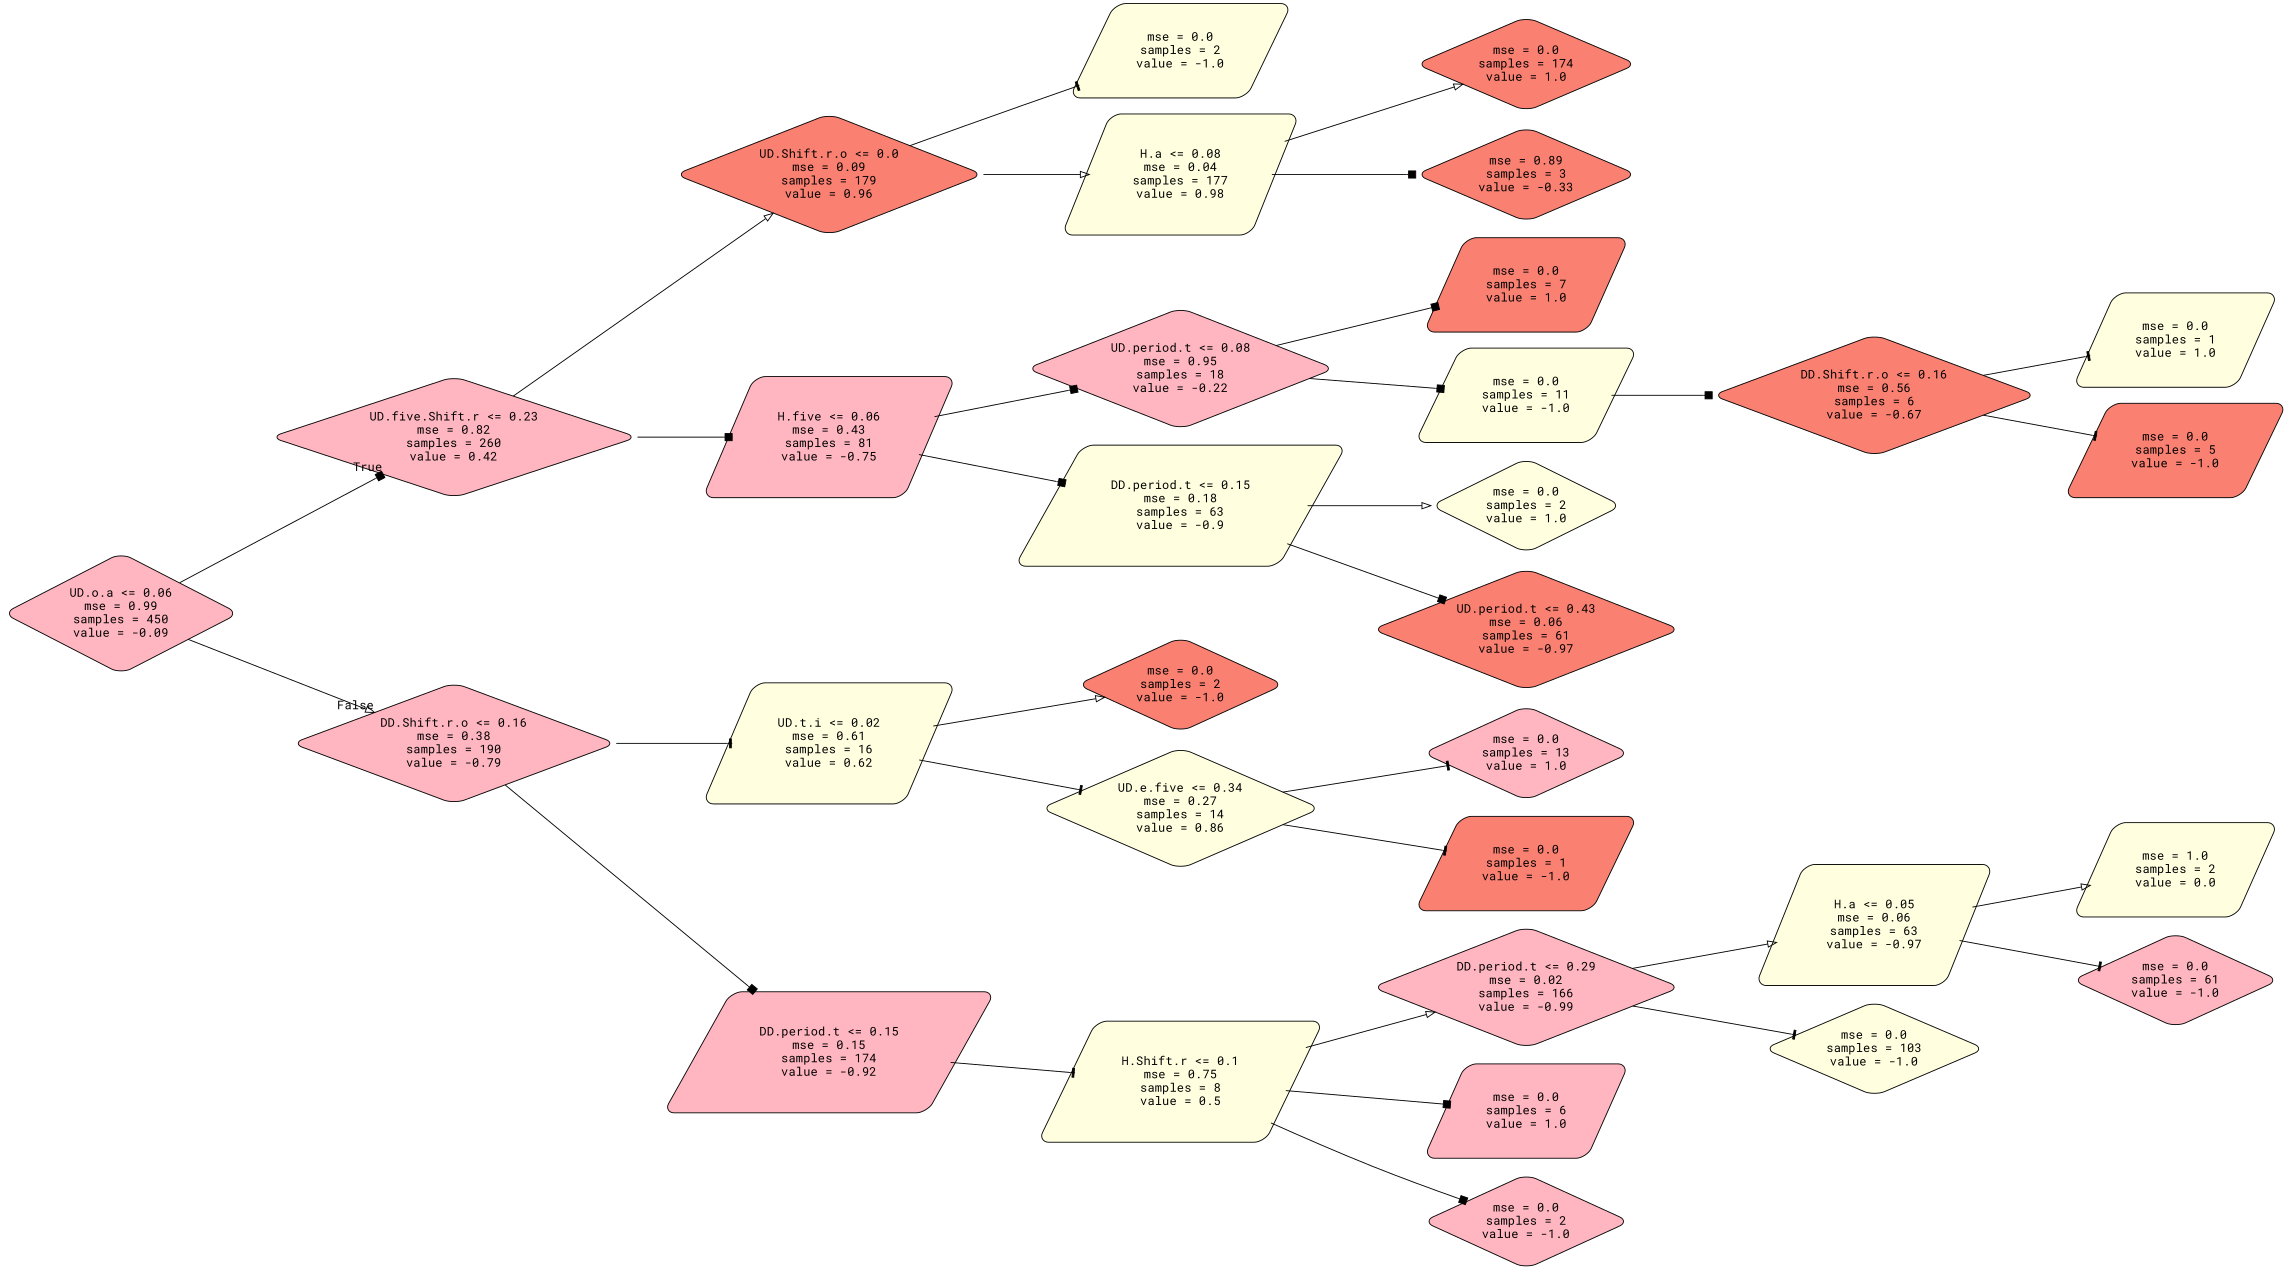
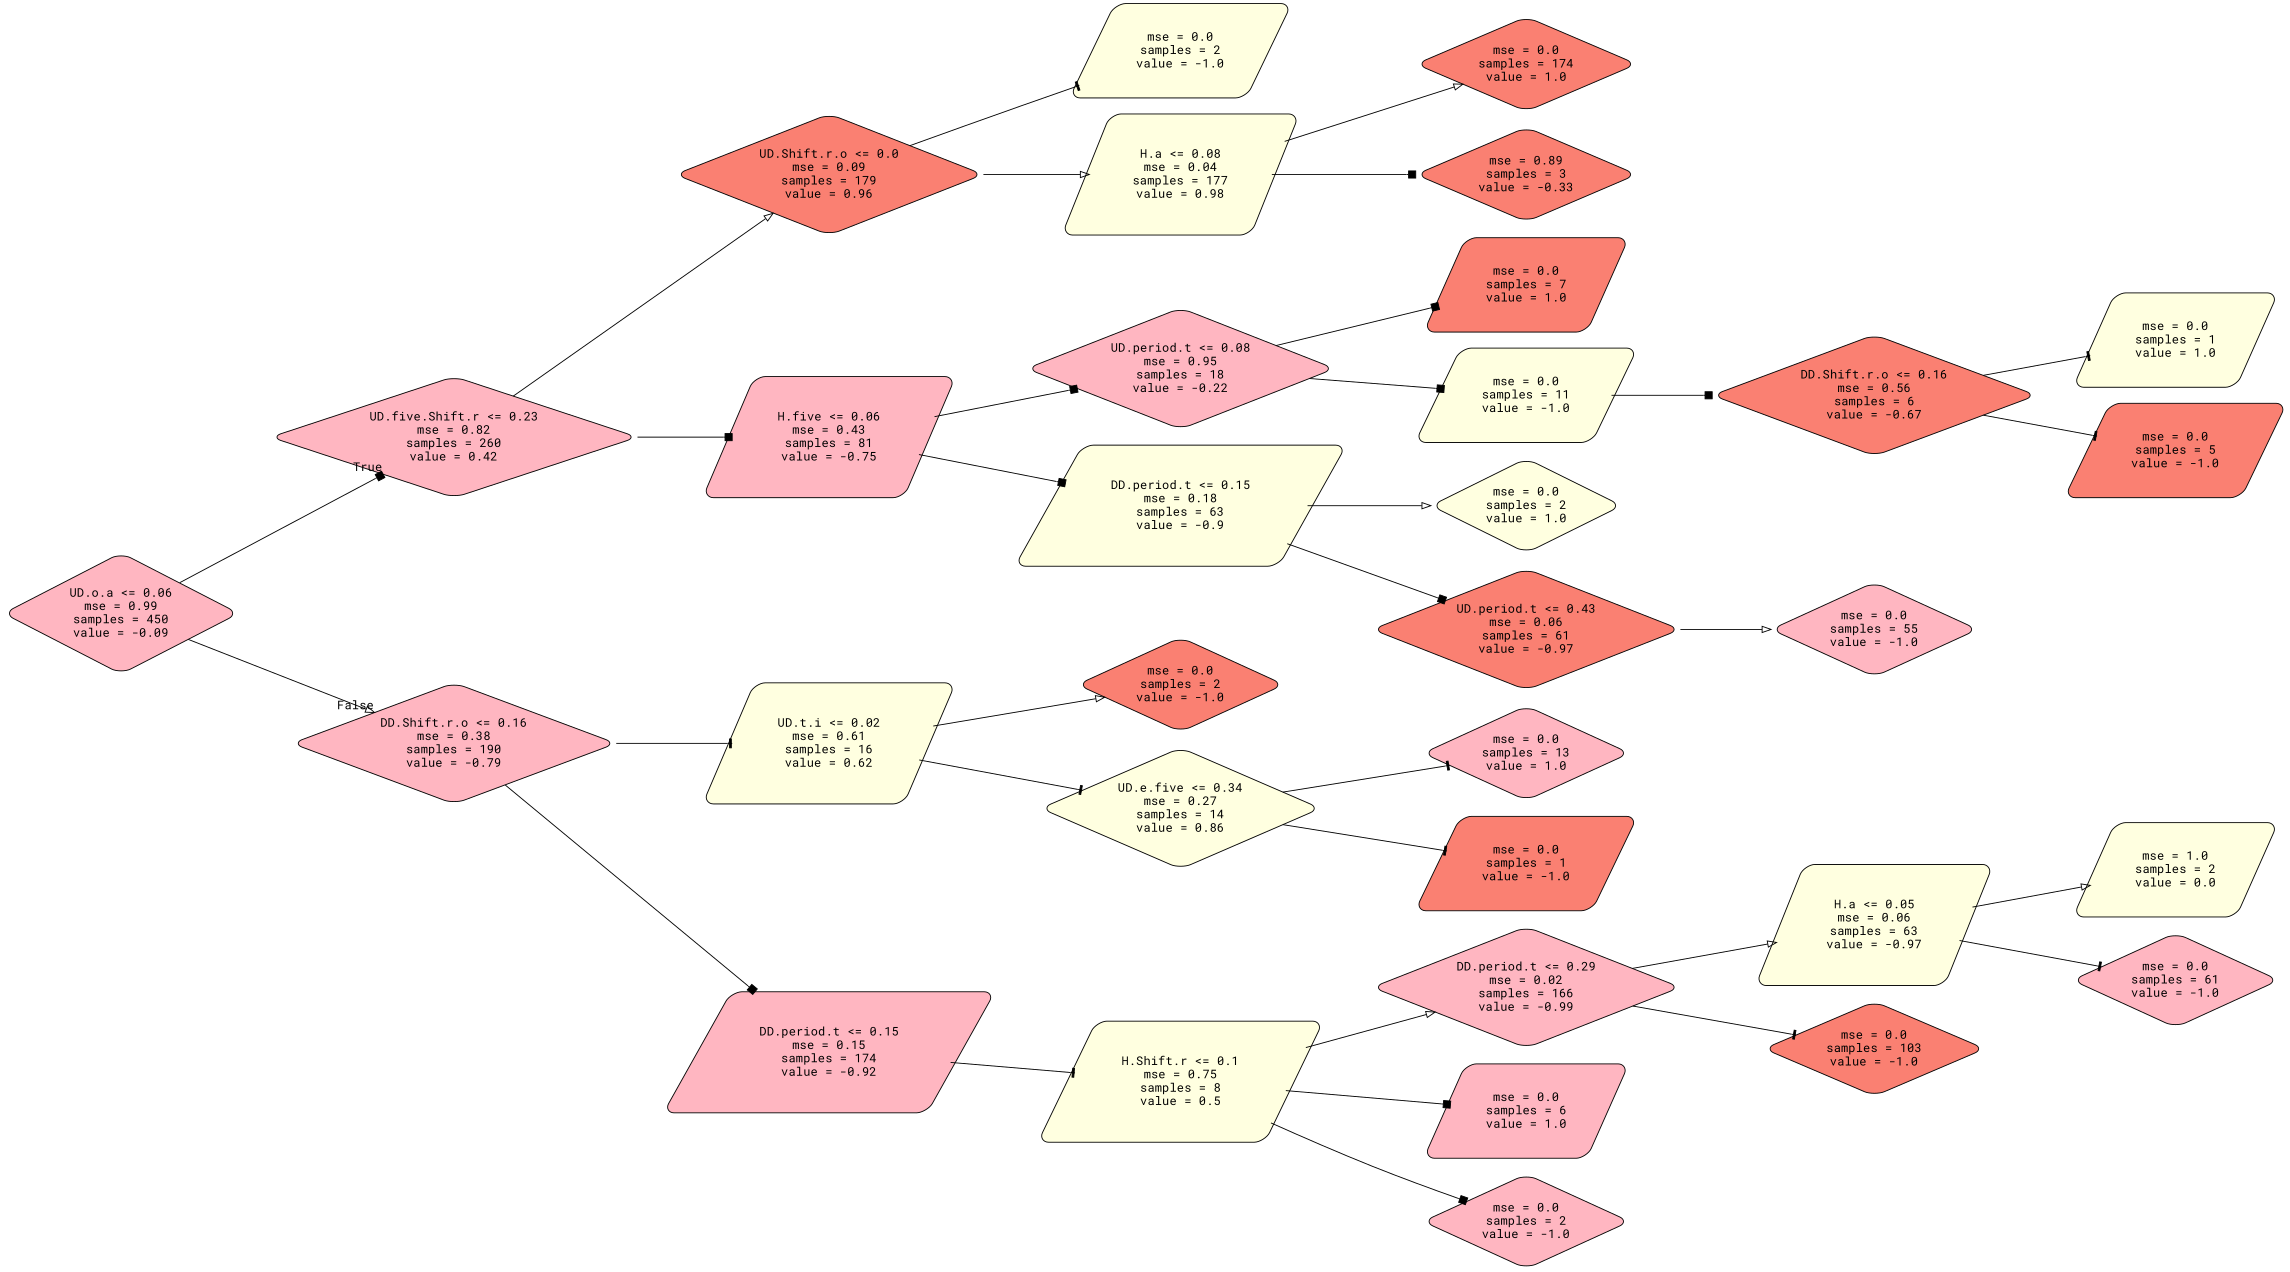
node "mse = 0.0 samples = 55 value = -1.0": added
node "mse = 0.0 samples = 103 value = -1.0": fillcolor lightyellow -> salmon
